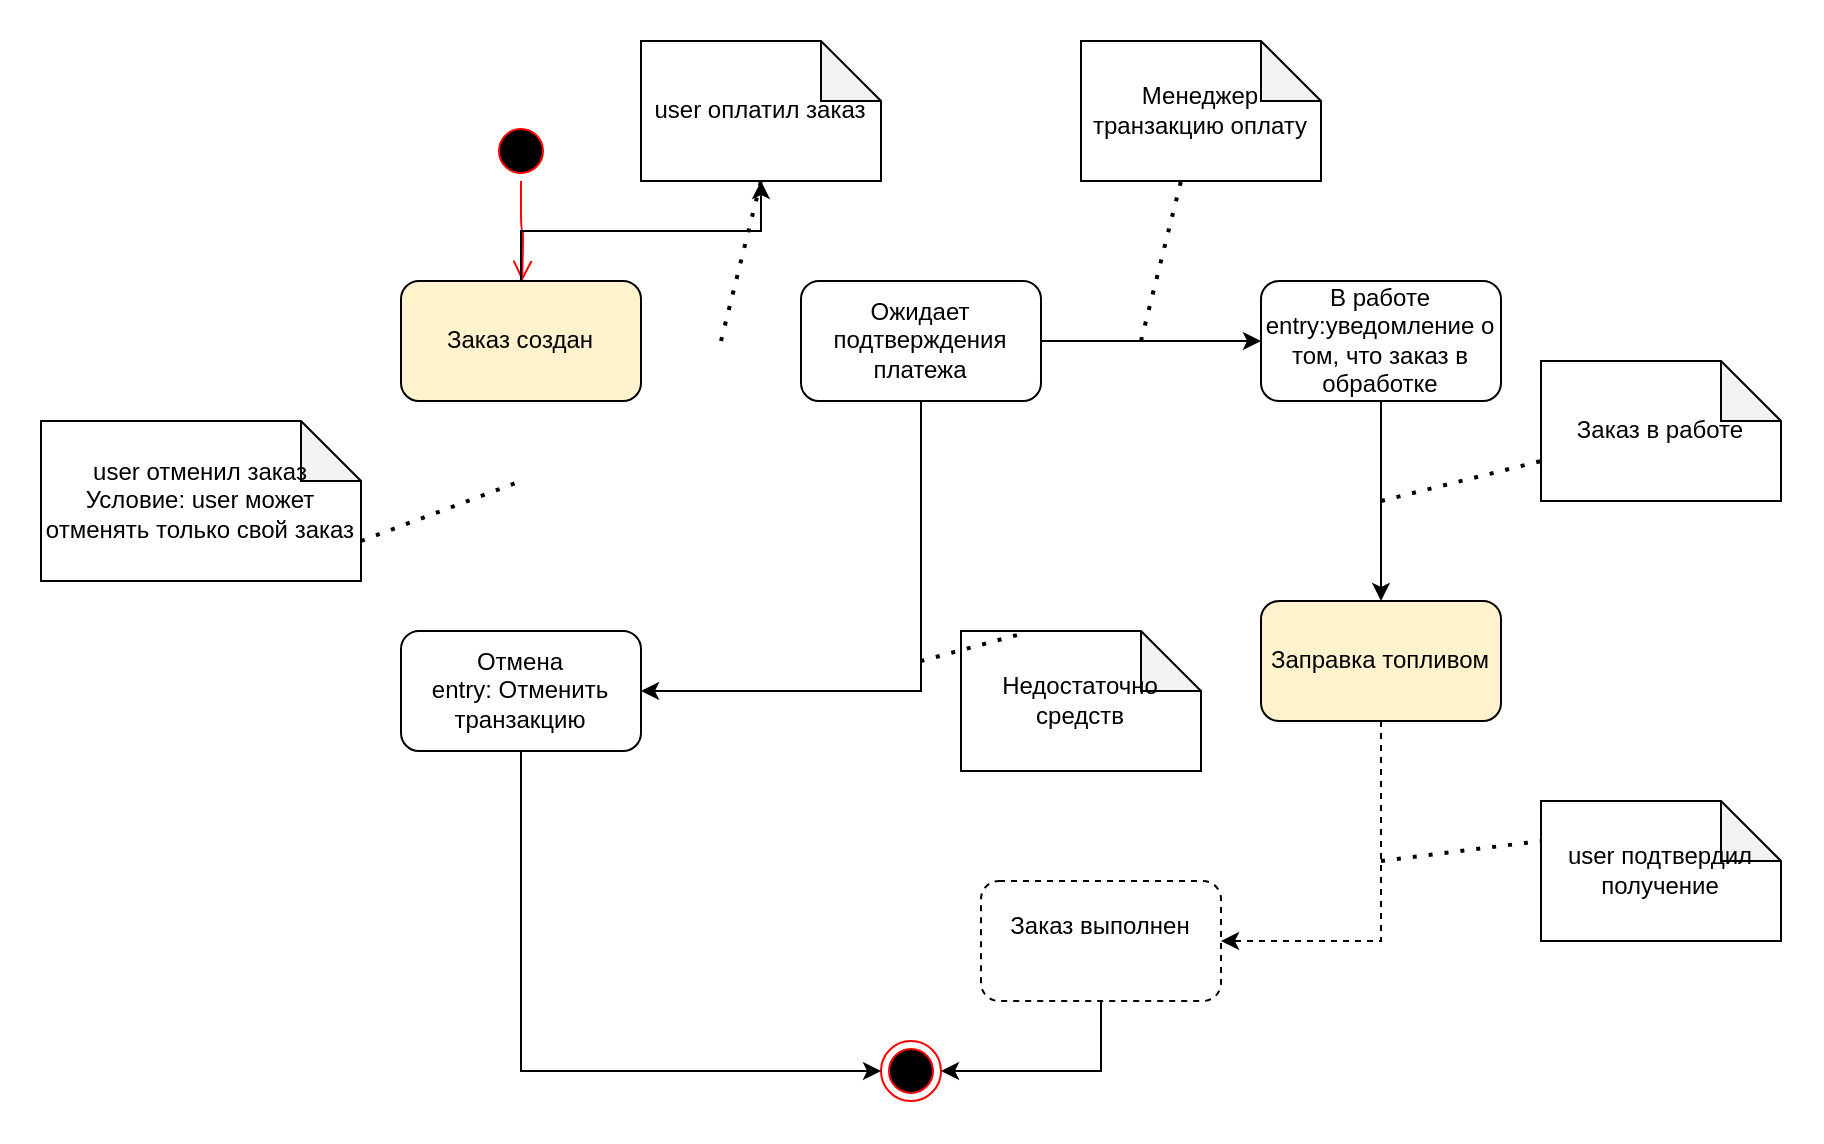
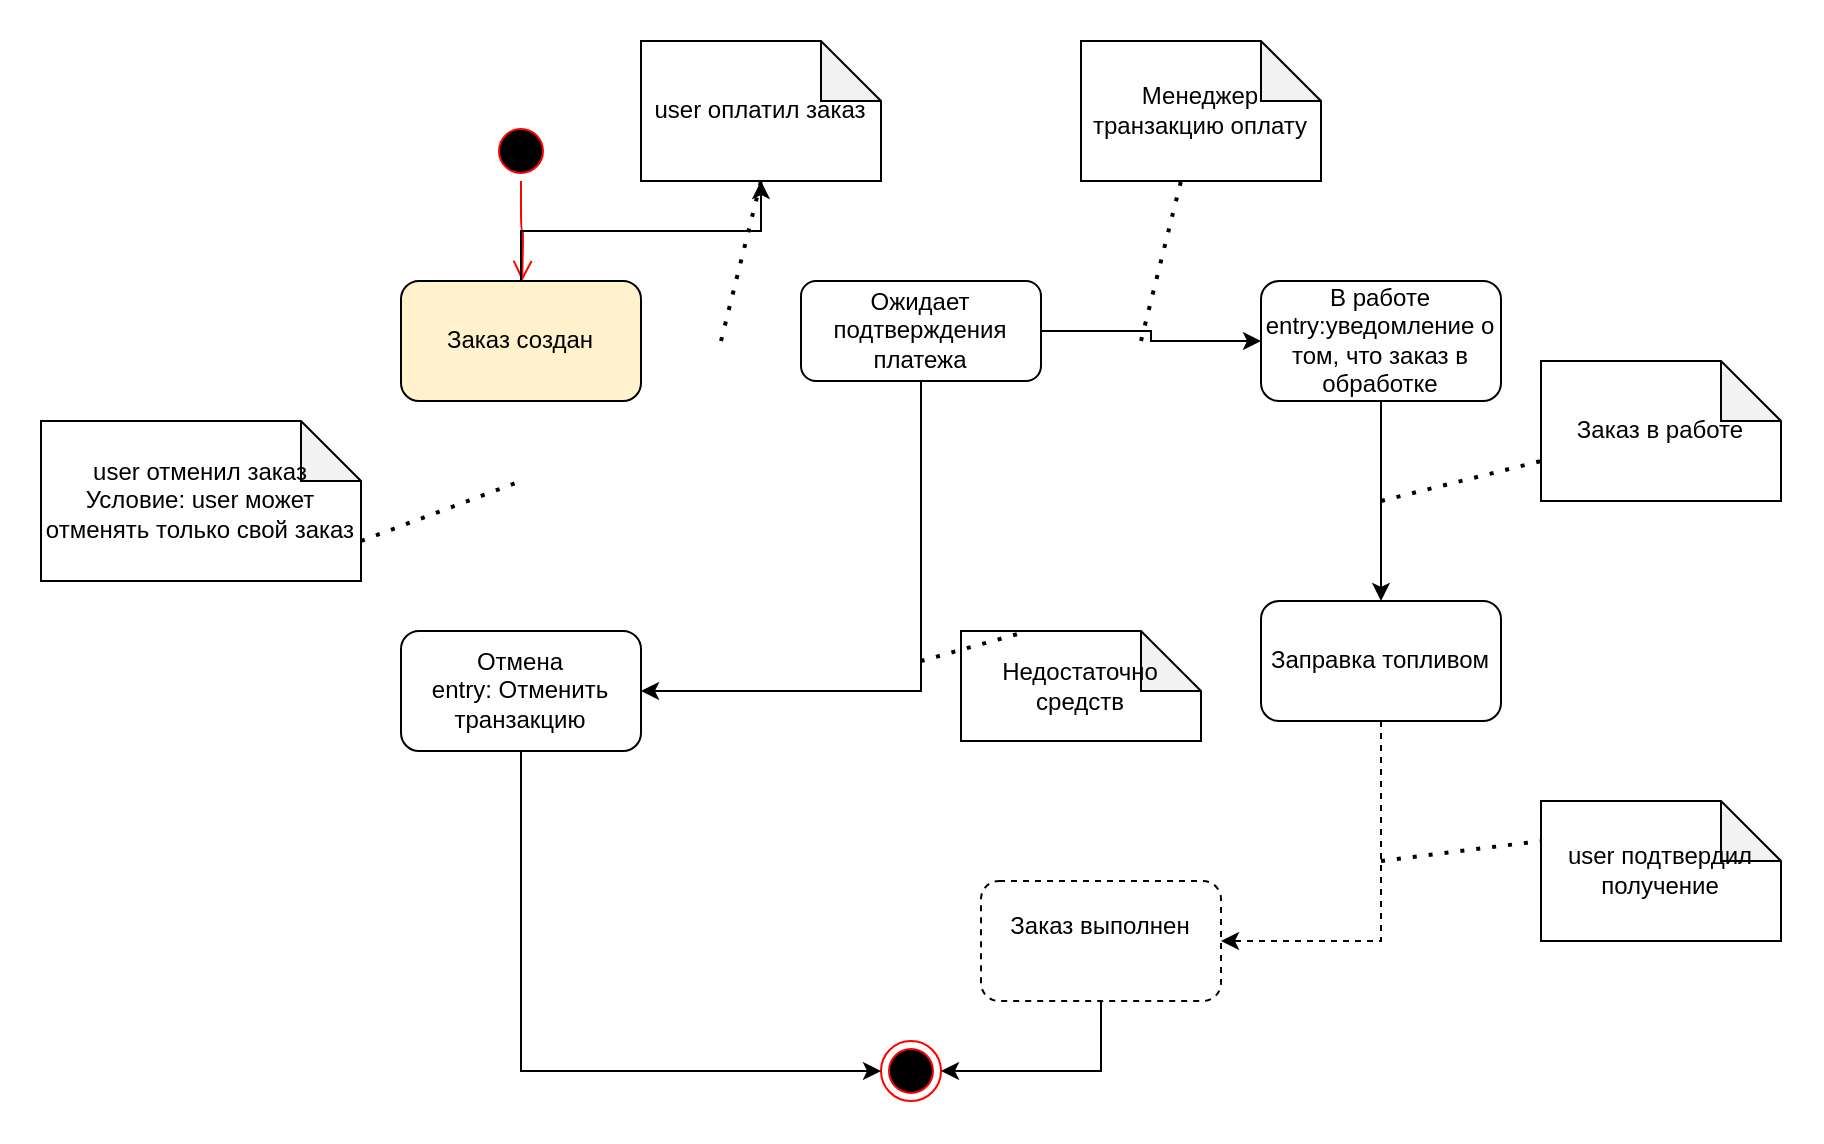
node "Ожидает подтверждения платежа": size 240x120 -> 240x100
node "Заправка топливом": fillcolor #fff2cc -> #ffffff
node "Недостаточно средств": size 240x140 -> 240x110
